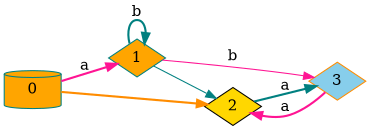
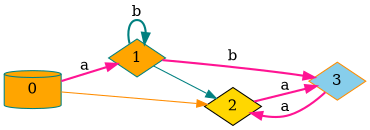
edge "1" -> "3": style solid -> bold
edge "2" -> "3": color teal -> deeppink
edge "0" -> "2": style bold -> solid
